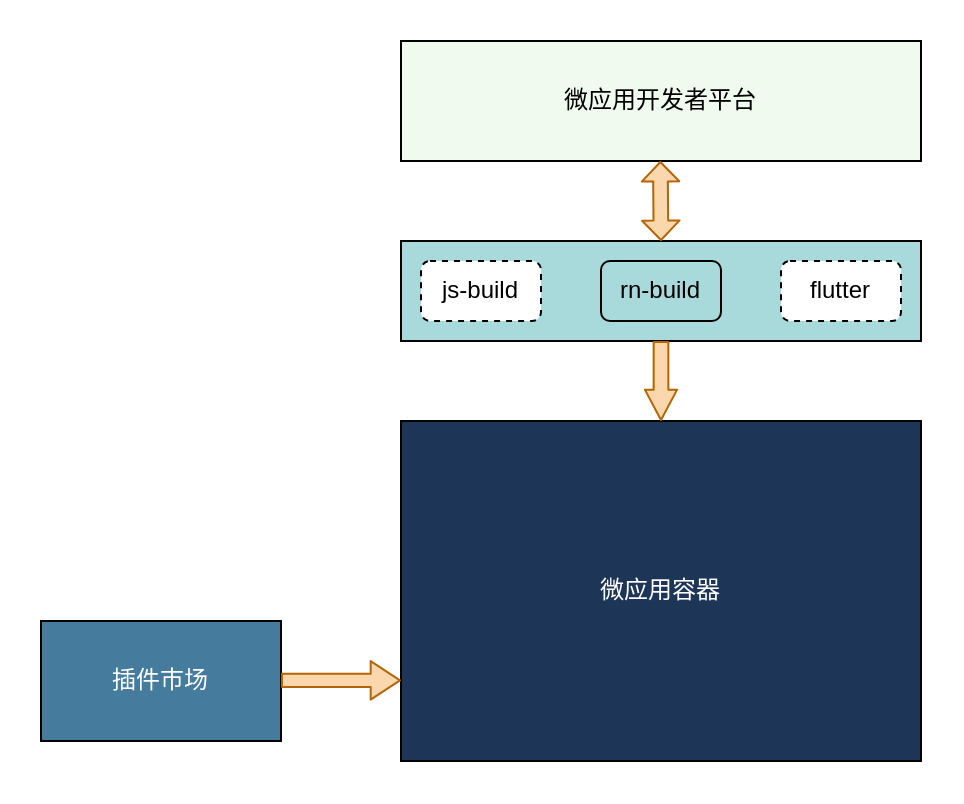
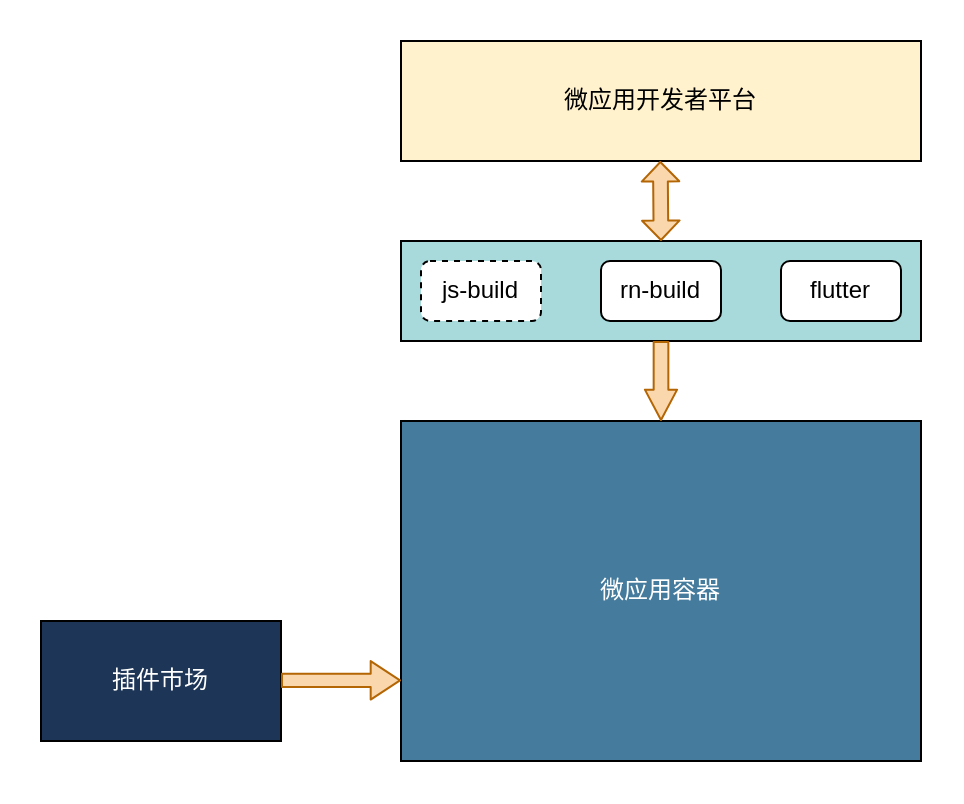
node "微应用开发者平台": fillcolor #f1faee -> #fff2cc
node "rn-build": fillcolor #a8dadc -> #ffffff
node "flutter": style dashed -> solid
node "微应用容器": fillcolor #1d3557 -> #457b9d
node "插件市场": fillcolor #457b9d -> #1d3557
